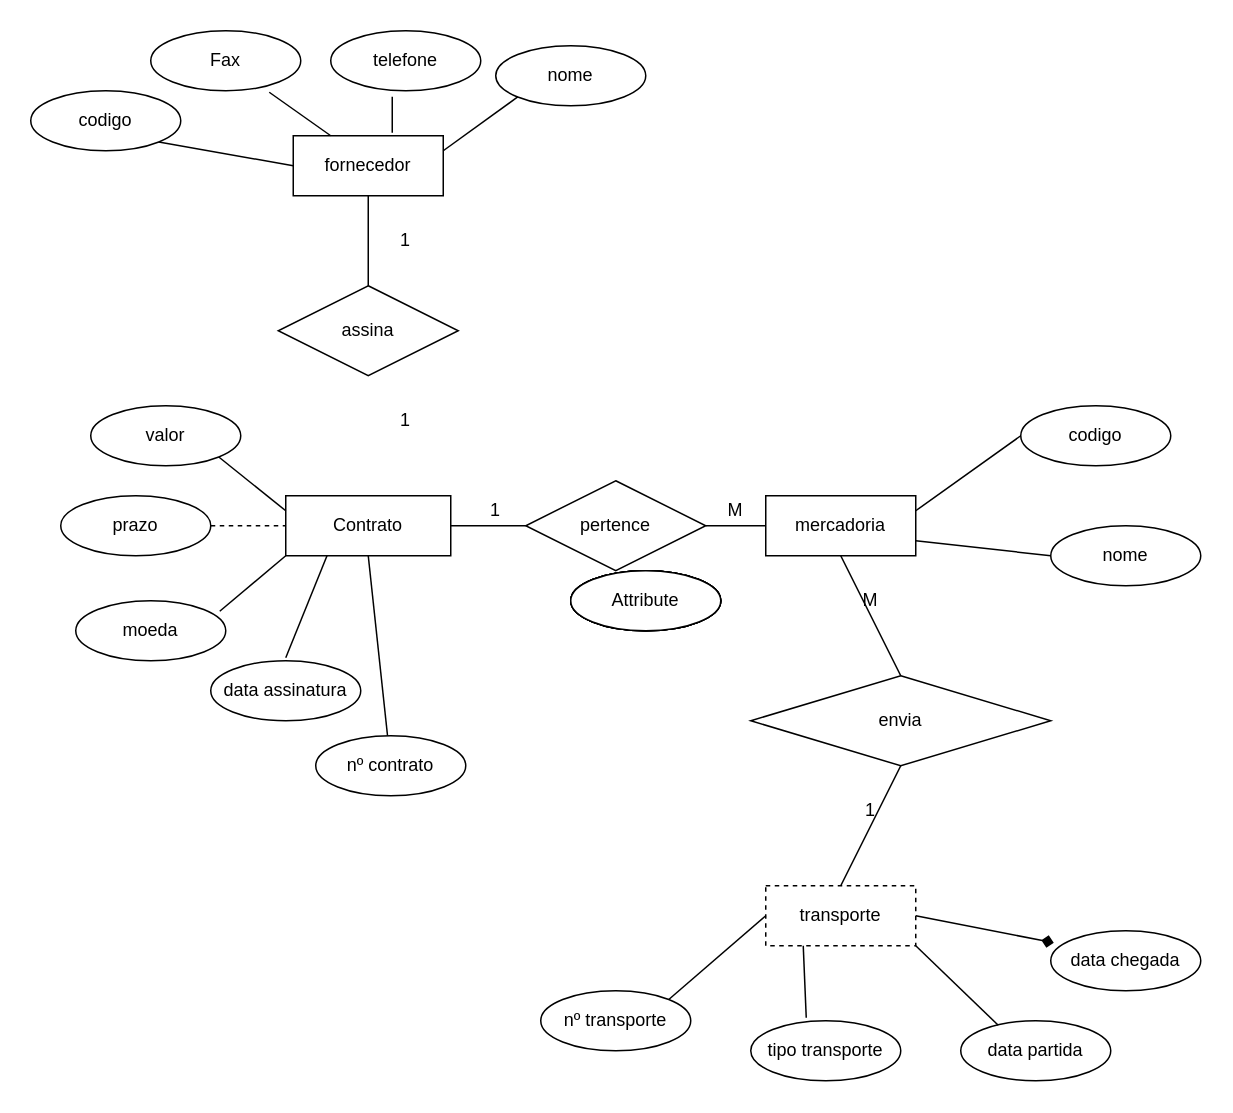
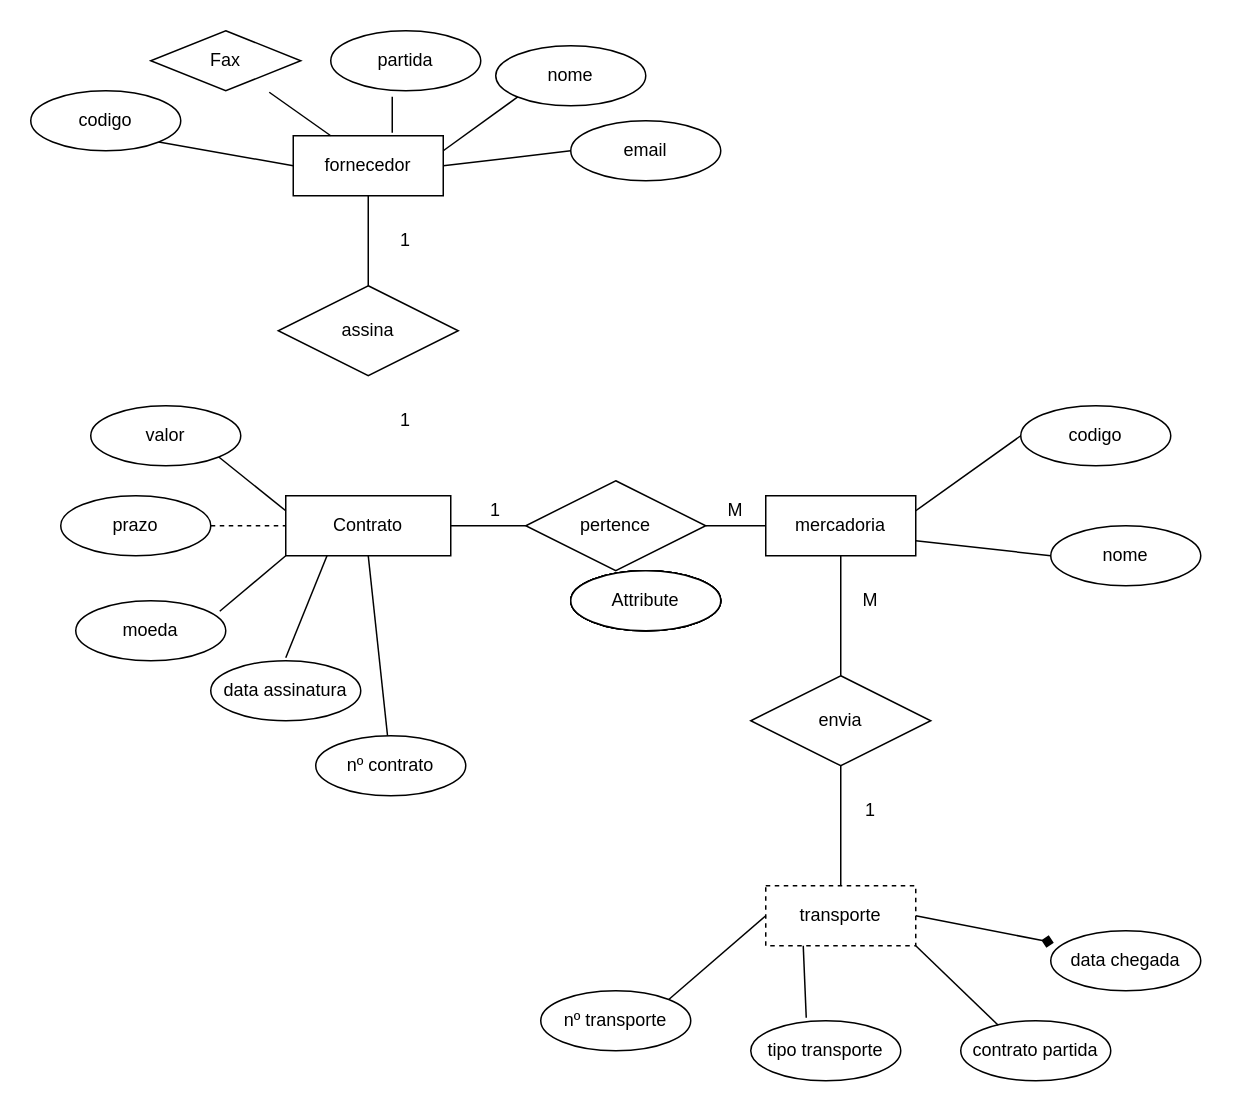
node "Fax": shape ellipse -> diamond
node "telefone": label "telefone" -> "partida"
node "email": added
edge "email" -- "fornecedor": added
node "envia": size 300x90 -> 180x90
node "data partida": label "data partida" -> "contrato partida"
